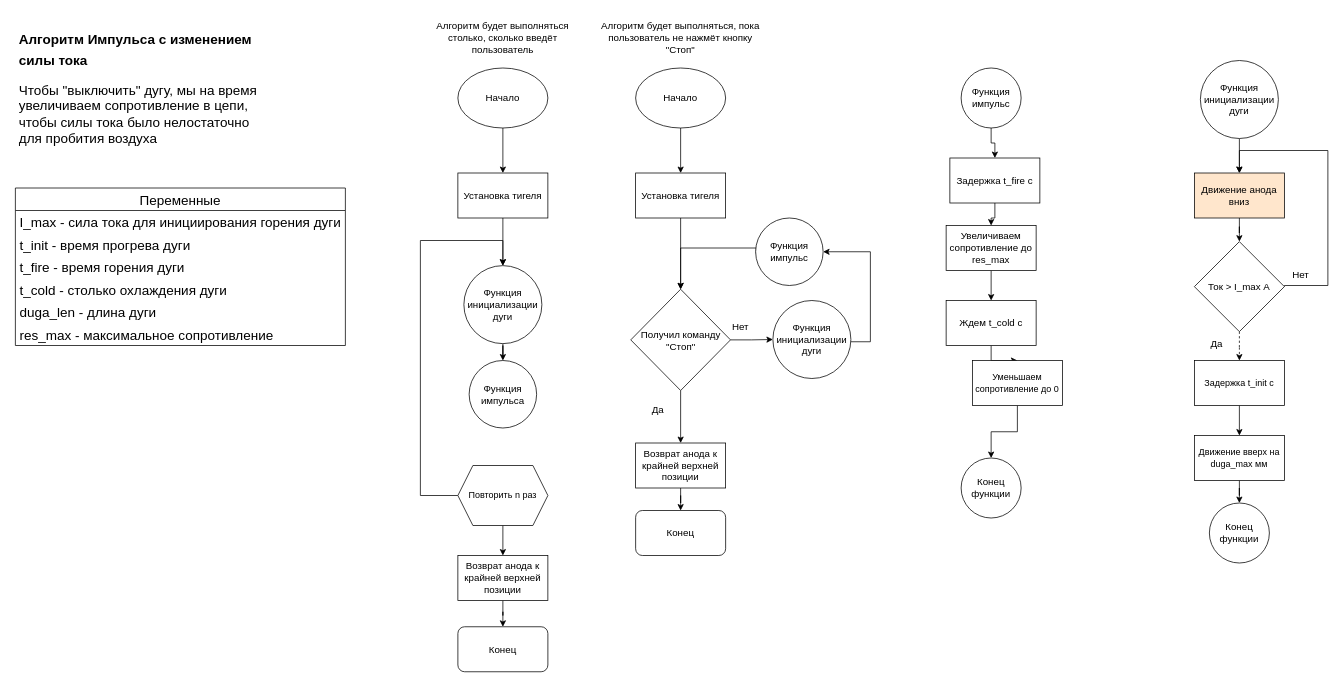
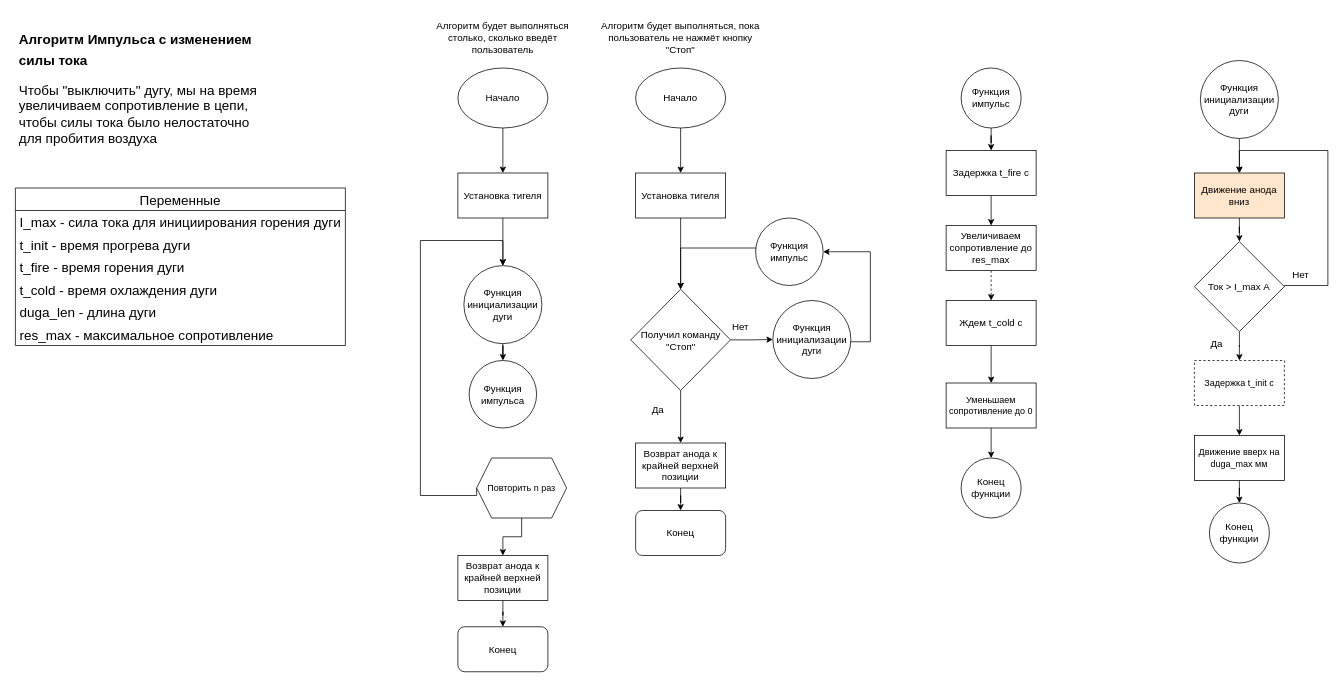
node "Задержка t_fire с": moved (995, 180) -> (991, 173)
edge "Увеличиваем сопротивление до res_max" -> "Ждем t_cold с": style solid -> dashed
node "t_cold - столько охлаждения дуги": label "t_cold - столько охлаждения дуги" -> "t_cold - время охлаждения дуги"
edge "Ток > I_max А" -> "Задержка t_init с": style dashed -> solid
node "Уменьшаем сопротивление до 0": moved (1017, 383) -> (991, 405)
node "Задержка t_init с": style solid -> dashed
node "Повторить n раз": moved (503, 495) -> (522, 488)
